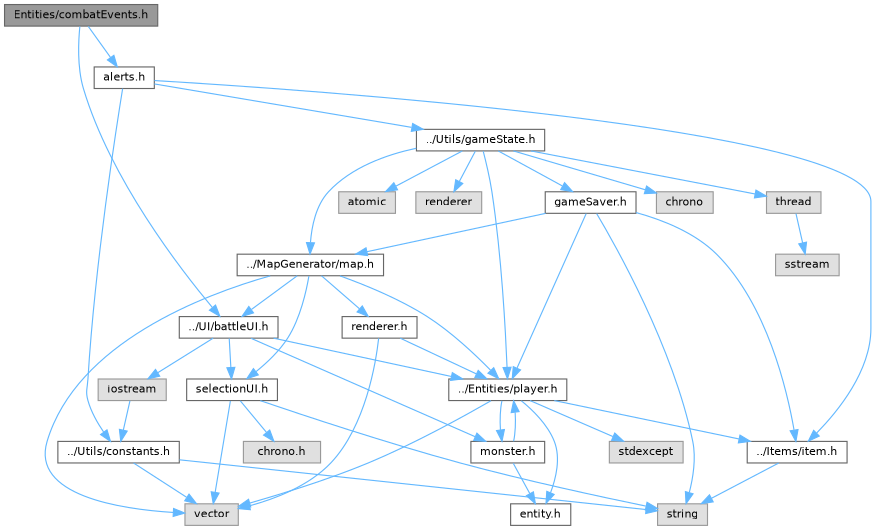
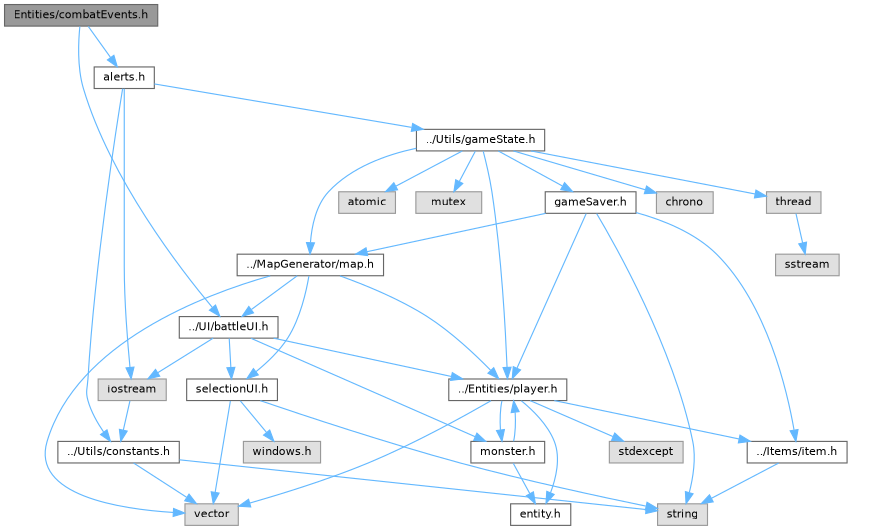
edge "alerts.h" -> "../Items/item.h": now "alerts.h" -> "iostream"
node "renderer": label "renderer" -> "mutex"
node "renderer.h": removed
node "chrono.h": label "chrono.h" -> "windows.h"
